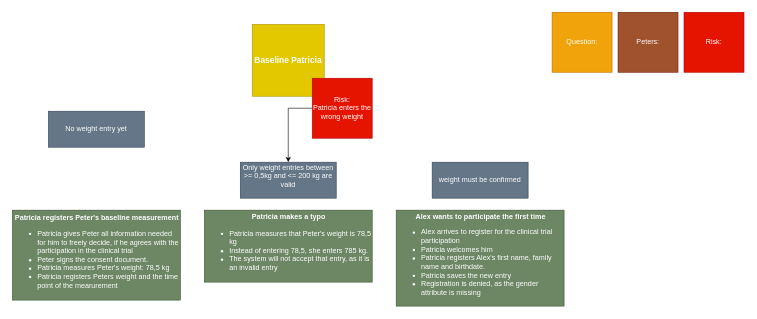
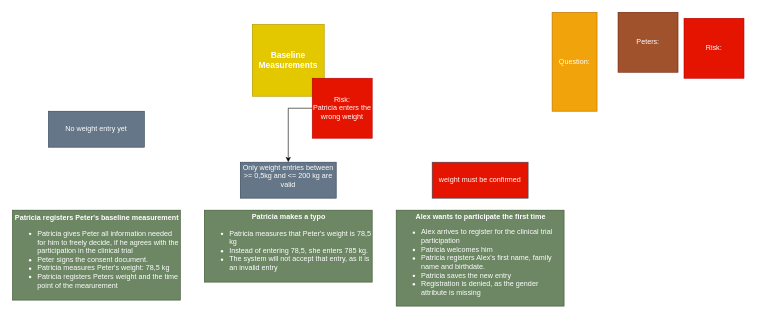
node "Question:": size 60x60 -> 45x99
node "Risk:": moved (714, 42) -> (714, 48)
node "Baseline Patricia": label "Baseline Patricia" -> "Baseline Measurements"
node "weight must be confirmed": fillcolor #647687 -> #e51400
